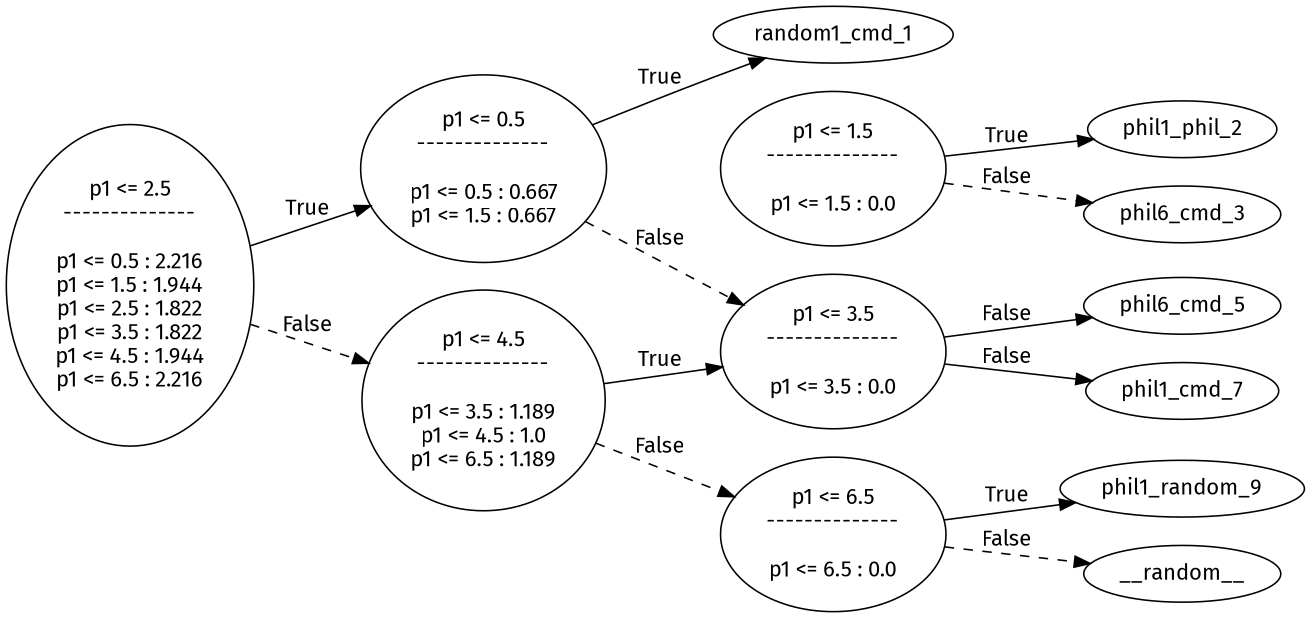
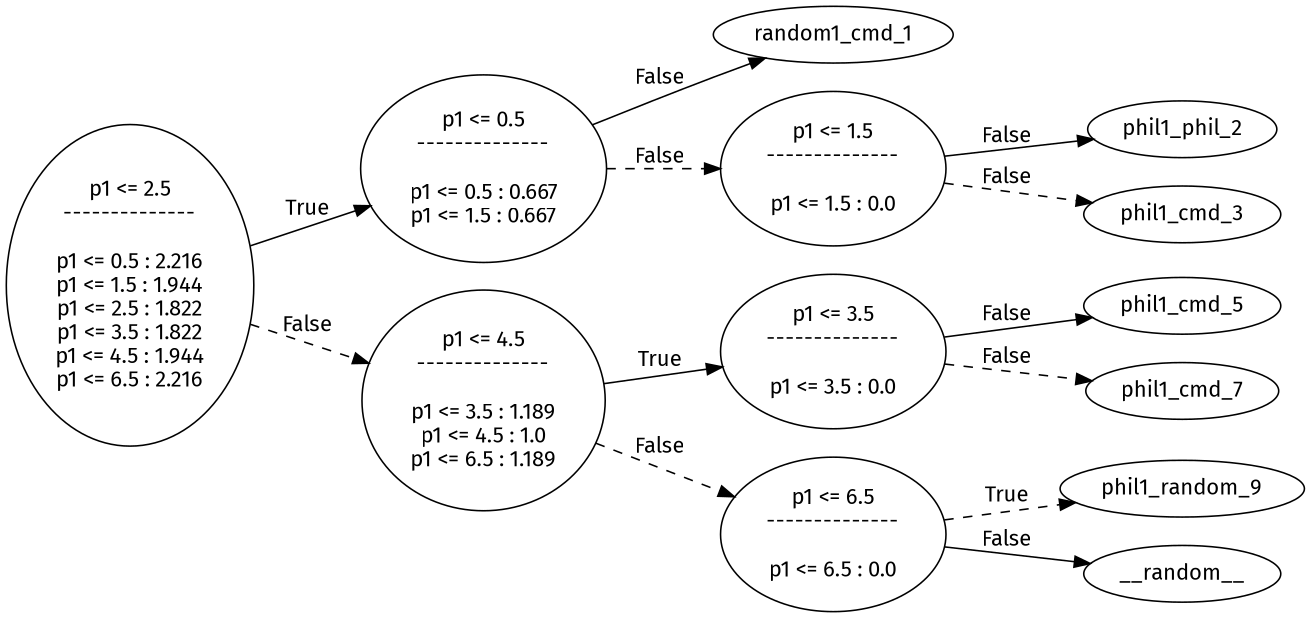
edge "p1 <= 0.5 -------------- p1 <= 0.5 : 0.667 p1 <= 1.5 : 0.667" -> "random1_cmd_1": label "True" -> "False"
edge "p1 <= 1.5 -------------- p1 <= 1.5 : 0.0" -> "phil1_phil_2": label "True" -> "False"
node "phil6_cmd_3": label "phil6_cmd_3" -> "phil1_cmd_3"
edge "p1 <= 0.5 -------------- p1 <= 0.5 : 0.667 p1 <= 1.5 : 0.667" -> "p1 <= 3.5 -------------- p1 <= 3.5 : 0.0": now "p1 <= 0.5 -------------- p1 <= 0.5 : 0.667 p1 <= 1.5 : 0.667" -> "p1 <= 1.5 -------------- p1 <= 1.5 : 0.0"
node "phil6_cmd_5": label "phil6_cmd_5" -> "phil1_cmd_5"
edge "p1 <= 3.5 -------------- p1 <= 3.5 : 0.0" -> "phil1_cmd_7": style solid -> dashed
edge "p1 <= 6.5 -------------- p1 <= 6.5 : 0.0" -> "phil1_random_9": style solid -> dashed
edge "p1 <= 6.5 -------------- p1 <= 6.5 : 0.0" -> "__random__": style dashed -> solid
